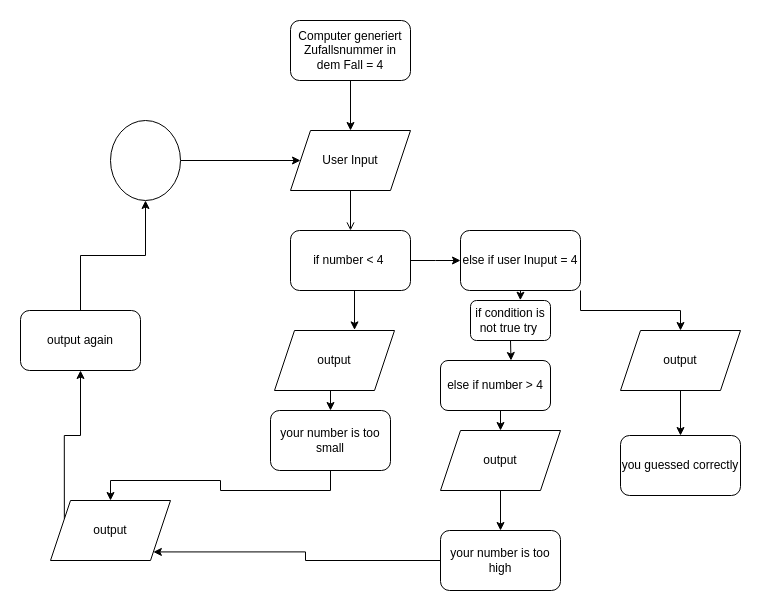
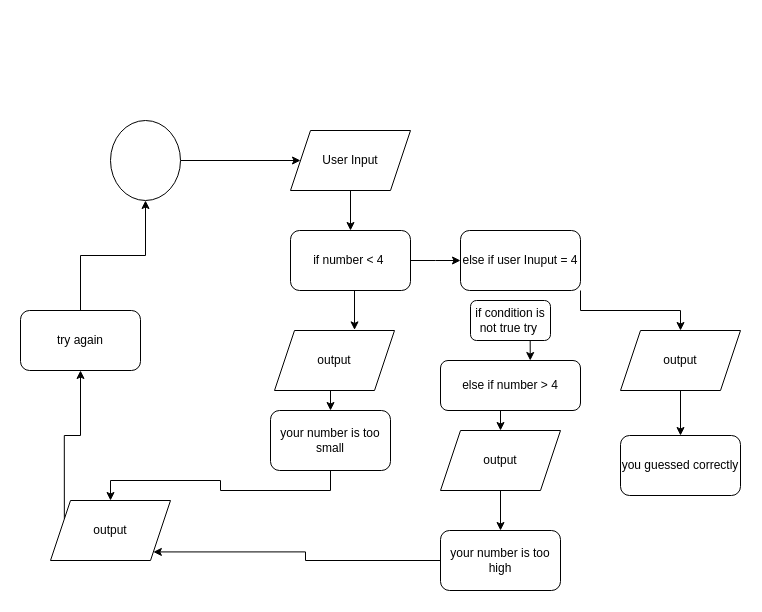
node "Computer generiert Zufallsnummer in dem Fall = 4": removed
edge "Computer generiert Zufallsnummer in dem Fall = 4" -> "User Input": removed
edge "User Input" -> "if number < 4": arrowhead open -> classic
edge "else if user Inuput = 4" -> "if condition is not true try": removed
node "output again": label "output again" -> "try again"
node "else if number > 4": size 110x50 -> 140x50
